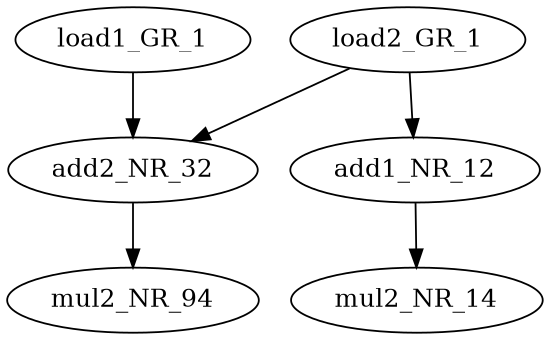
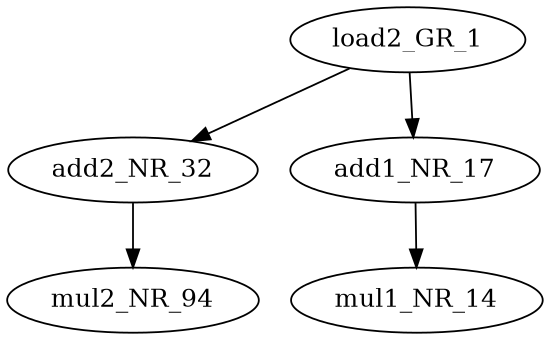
node "load1_GR_1": removed
node "add1_NR_12": label "add1_NR_12" -> "add1_NR_17"
node "mul2_NR_14": label "mul2_NR_14" -> "mul1_NR_14"
